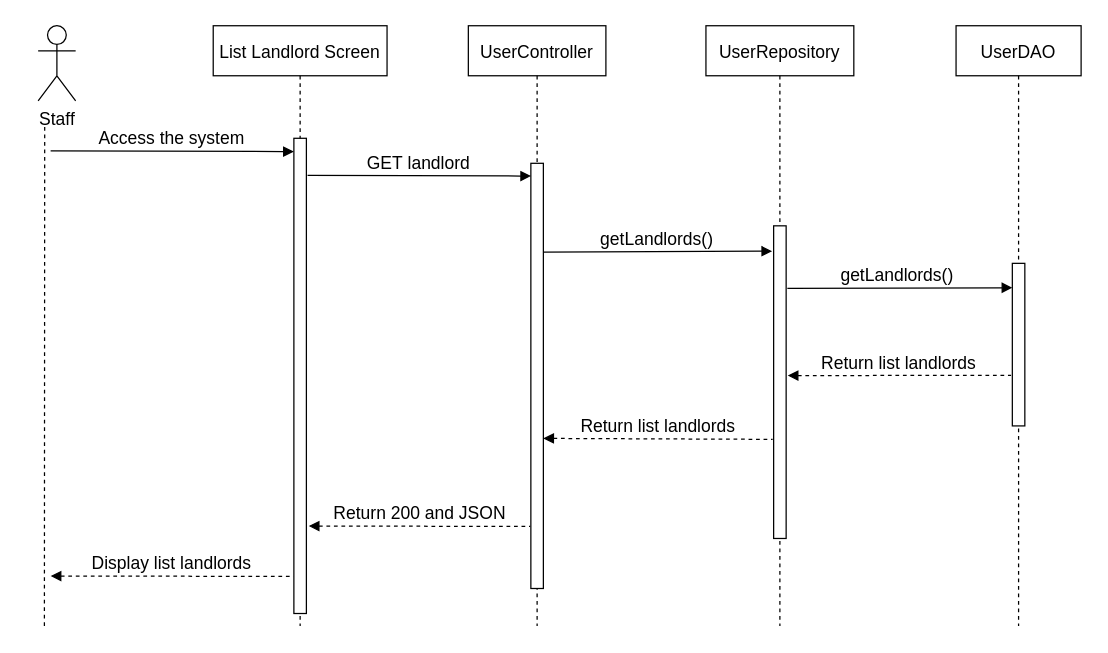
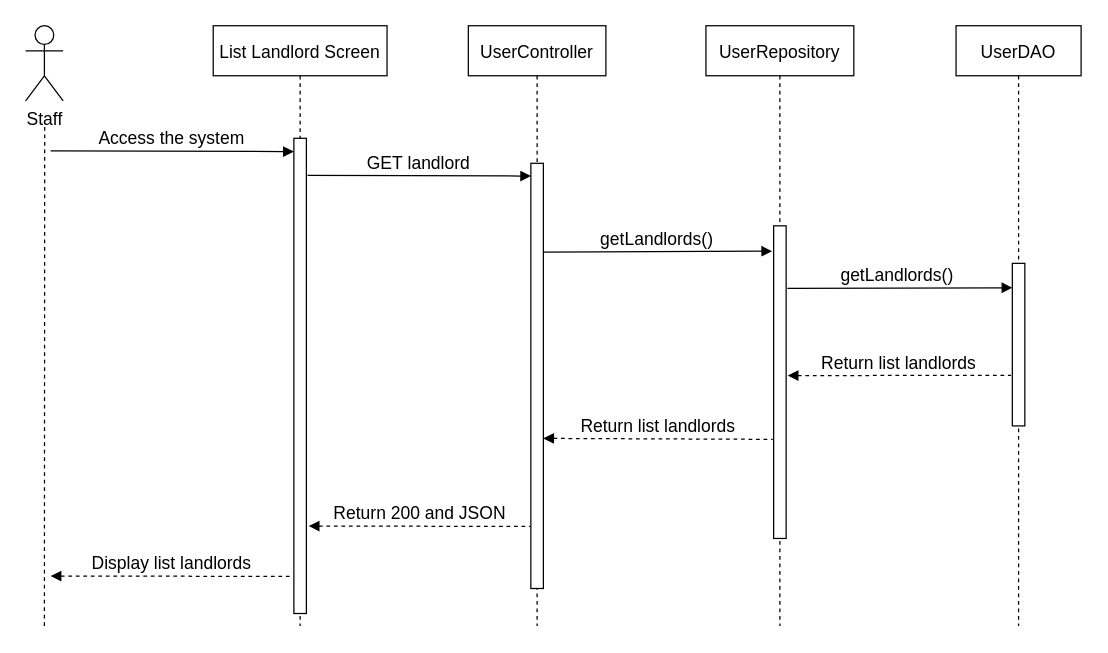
node "Staff": moved (57, 63) -> (44, 63)
